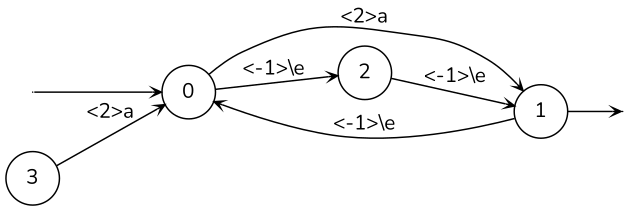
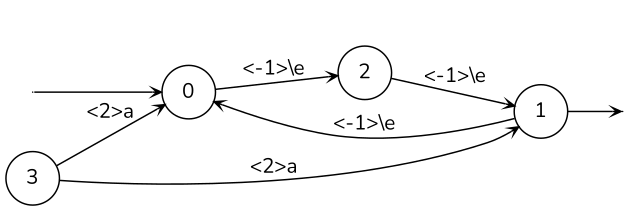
edge "0" -> "1": now "3" -> "1"
